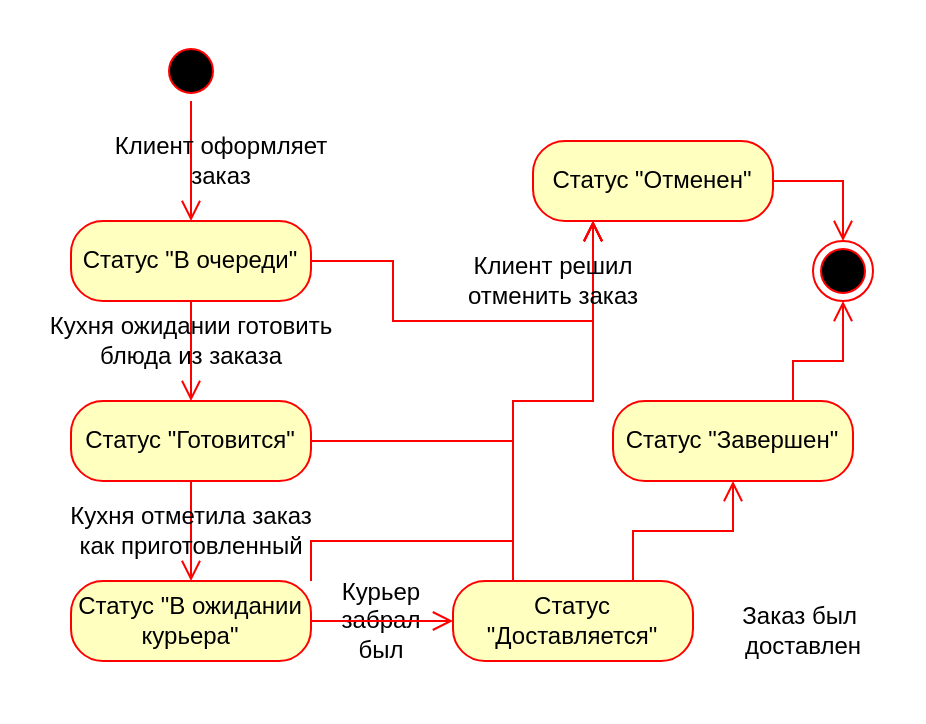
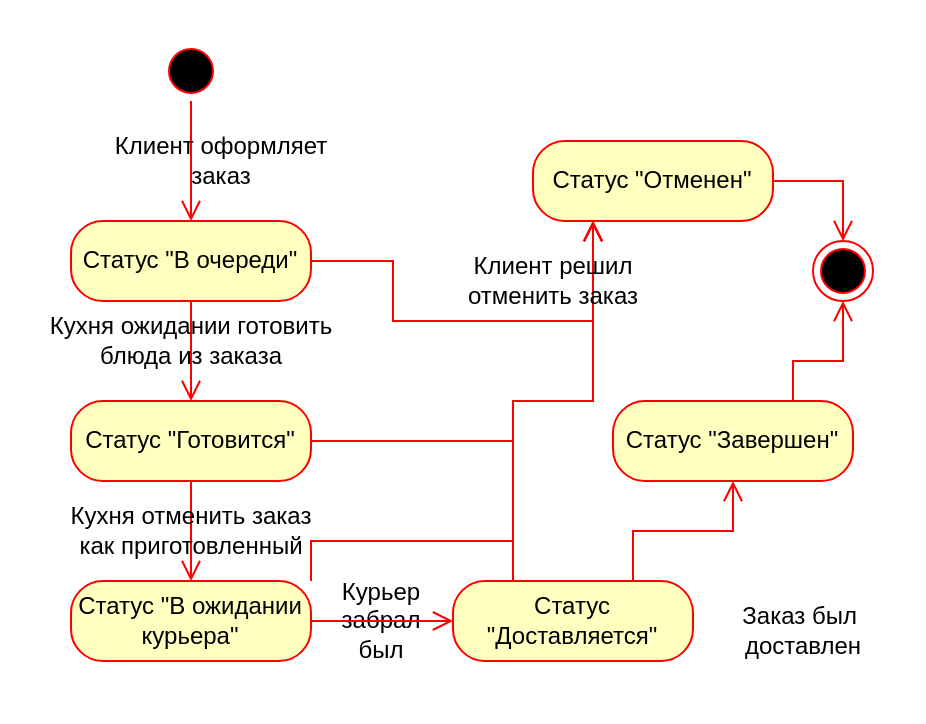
node "Кухня отметила заказ как приготовленный": label "Кухня отметила заказ как приготовленный" -> "Кухня отменить заказ как приготовленный"
